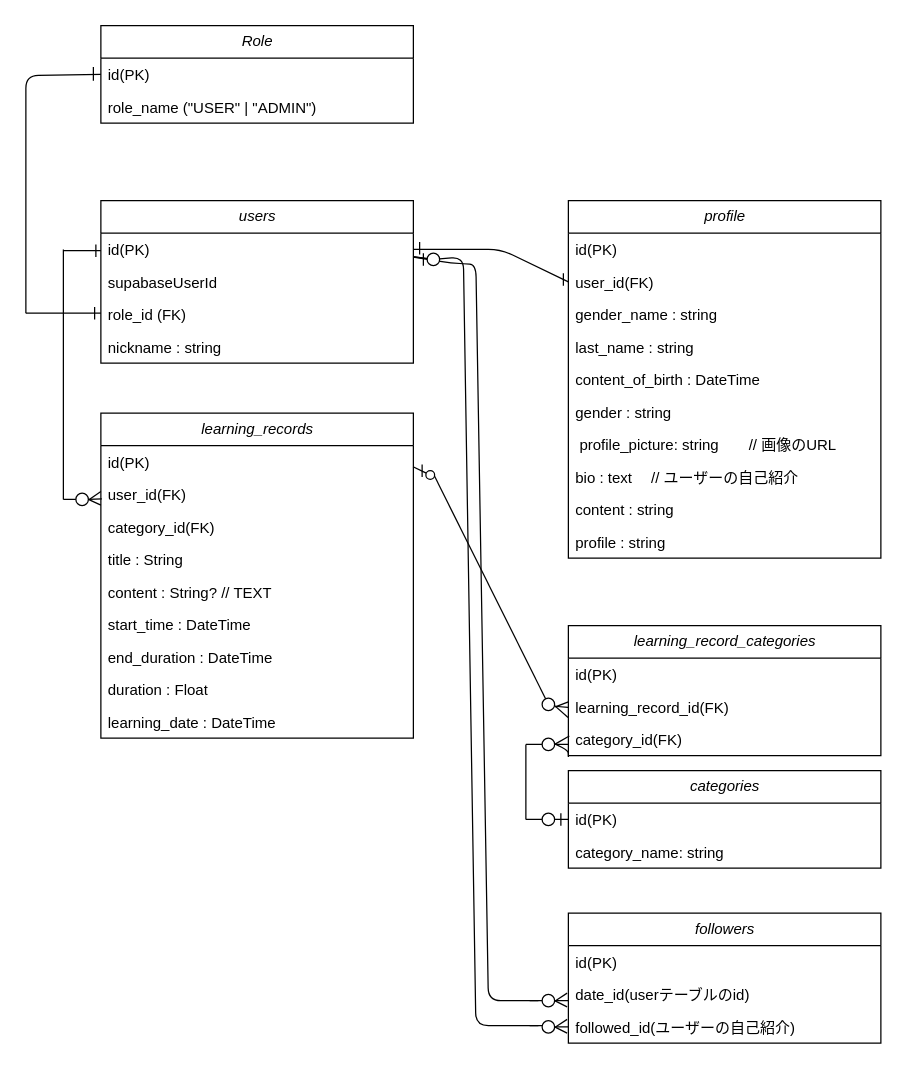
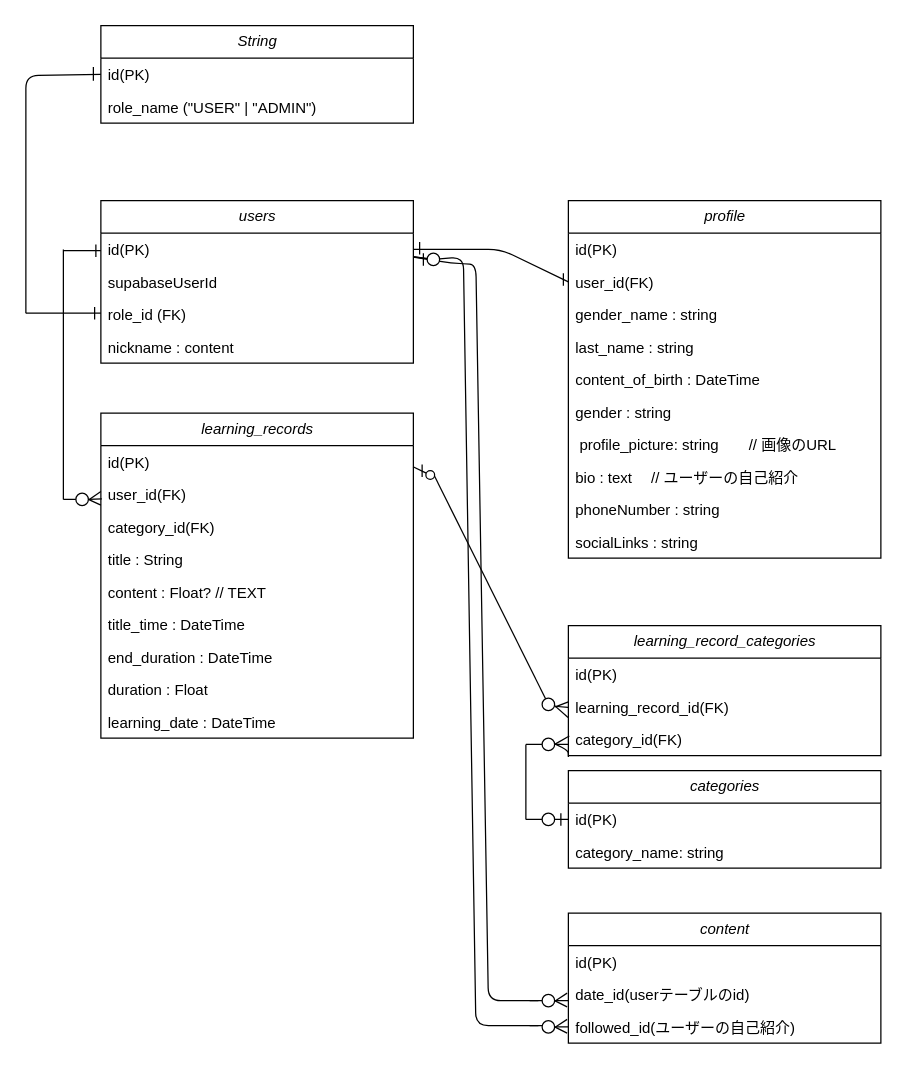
node "Role": label "Role" -> "String"
node "nickname : string": label "nickname : string" -> "nickname : content"
node "content : string": label "content : string" -> "phoneNumber : string"
node "profile : string": label "profile : string" -> "socialLinks : string"
node "content : String? // TEXT": label "content : String? // TEXT" -> "content : Float? // TEXT"
node "start_time : DateTime": label "start_time : DateTime" -> "title_time : DateTime"
node "followers": label "followers" -> "content"
